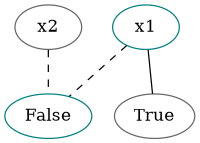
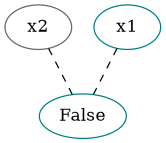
node "True": removed
